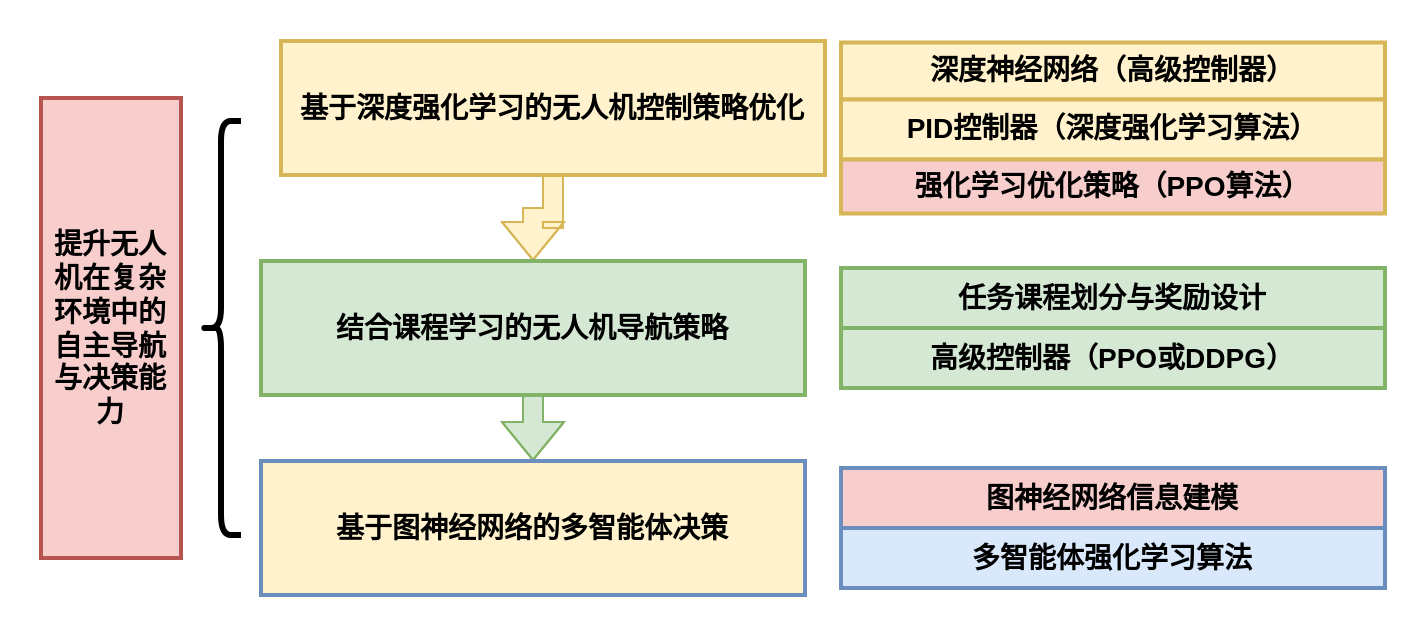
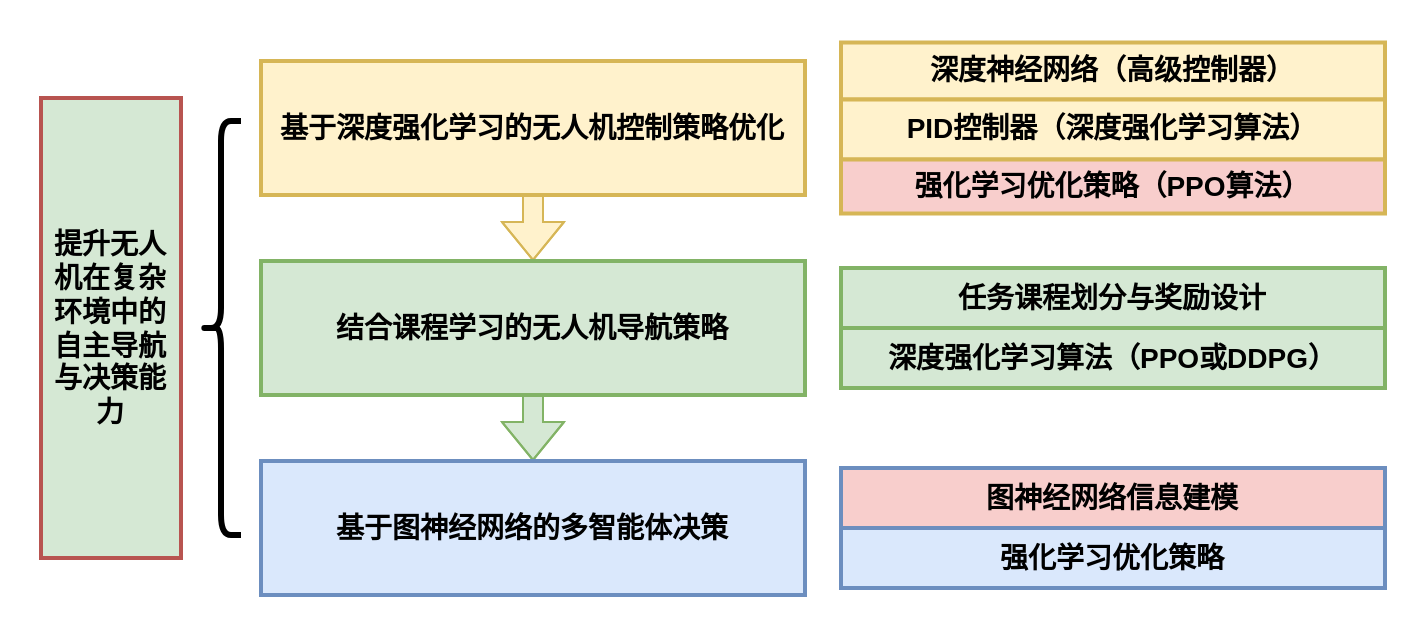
node "基于深度强化学习的无人机控制策略优化": moved (553, 108) -> (533, 128)
node "提升无人机在复杂环境中的自主导航与决策能力": fillcolor #f8cecc -> #d5e8d4
node "高级控制器（PPO或DDPG）": label "高级控制器（PPO或DDPG）" -> "深度强化学习算法（PPO或DDPG）"
node "基于图神经网络的多智能体决策": fillcolor #fff2cc -> #dae8fc
node "多智能体强化学习算法": label "多智能体强化学习算法" -> "强化学习优化策略"
